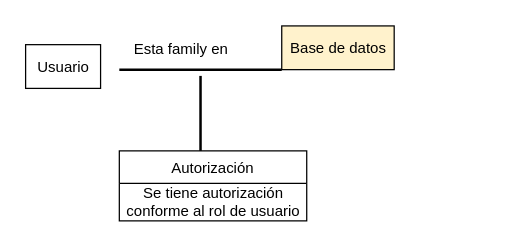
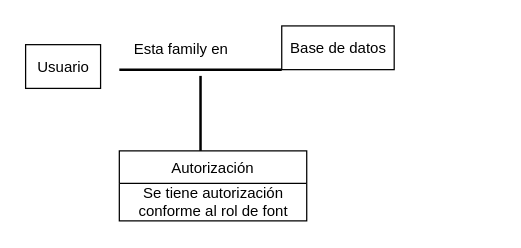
node "Base de datos": fillcolor #fff2cc -> #ffffff
node "Se tiene autorización conforme al rol de usuario": label "Se tiene autorización conforme al rol de usuario" -> "Se tiene autorización conforme al rol de font"
